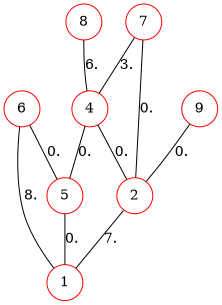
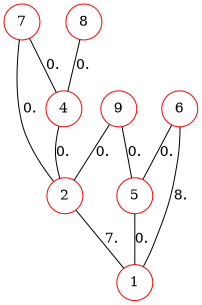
edge "8" -- "4": label "6." -> "0."
edge "7" -- "4": label "3." -> "0."
edge "4" -- "5": now "9" -- "5"
